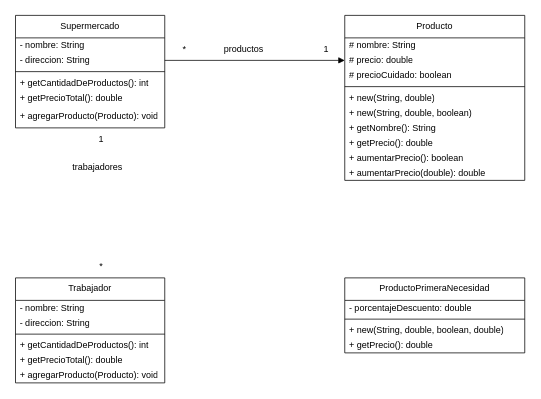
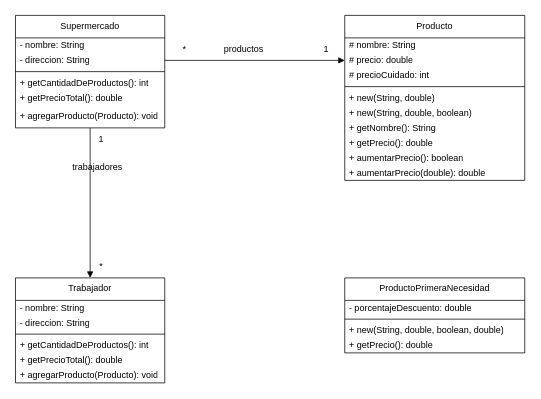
node "# precioCuidado: boolean": label "# precioCuidado: boolean" -> "# precioCuidado: int"
edge "Supermercado" -> "Trabajador": added
